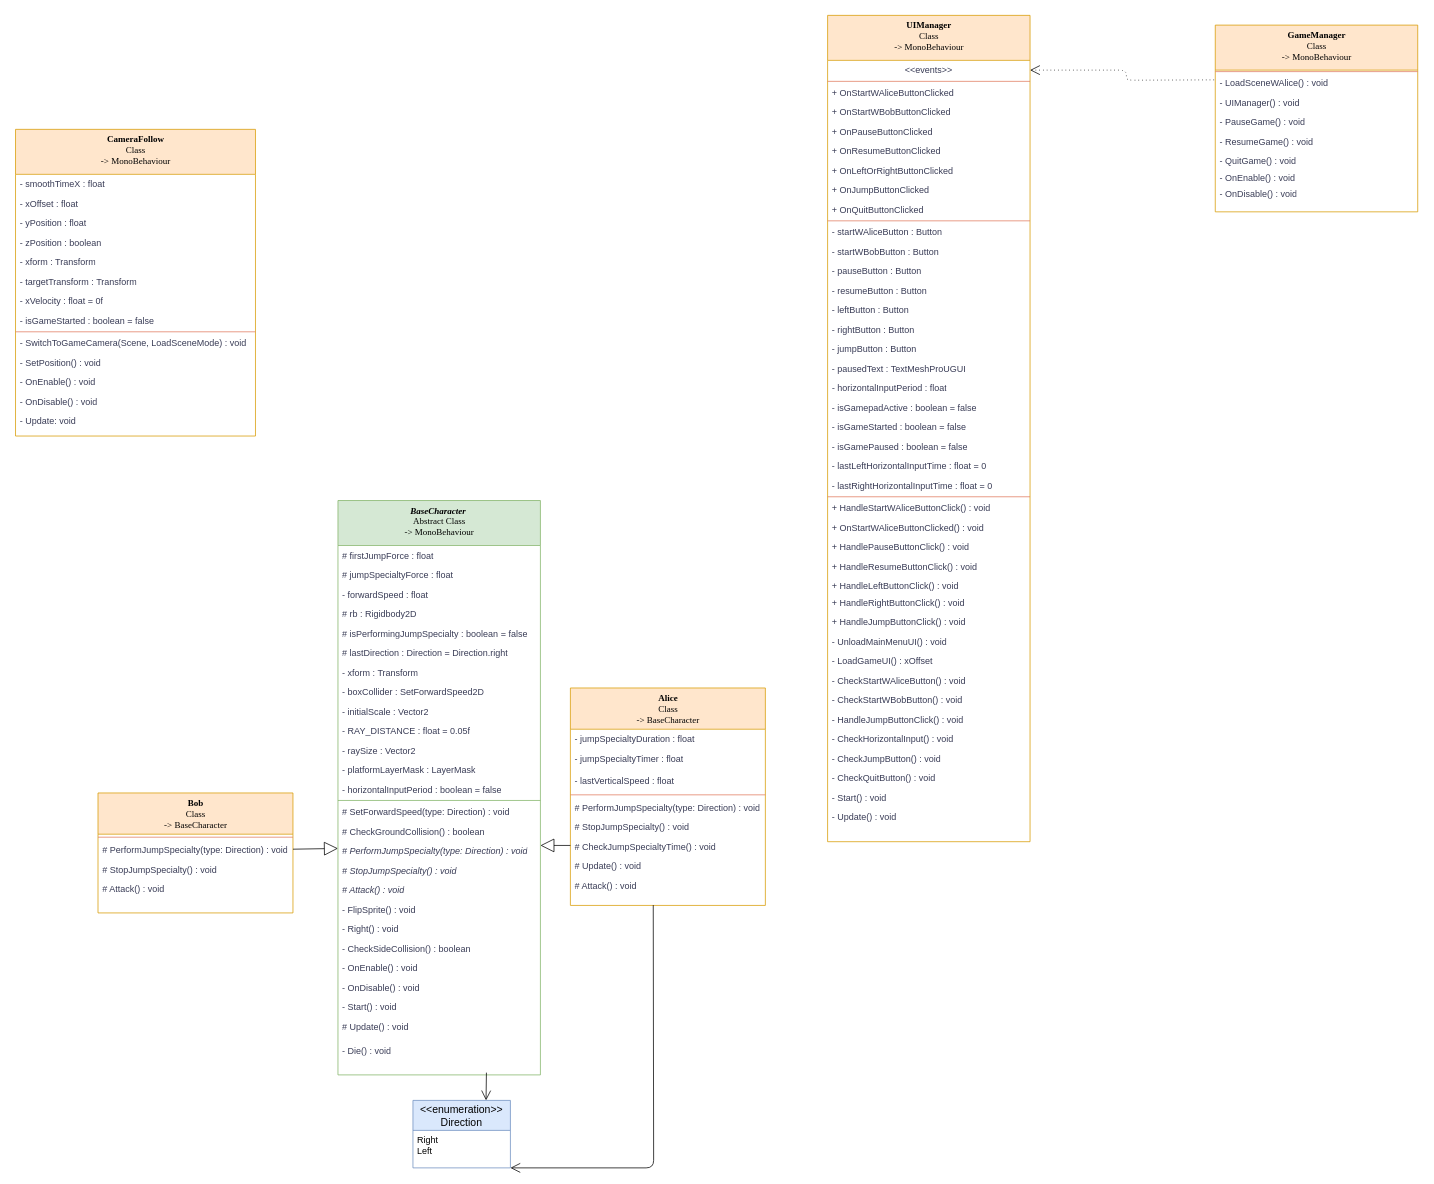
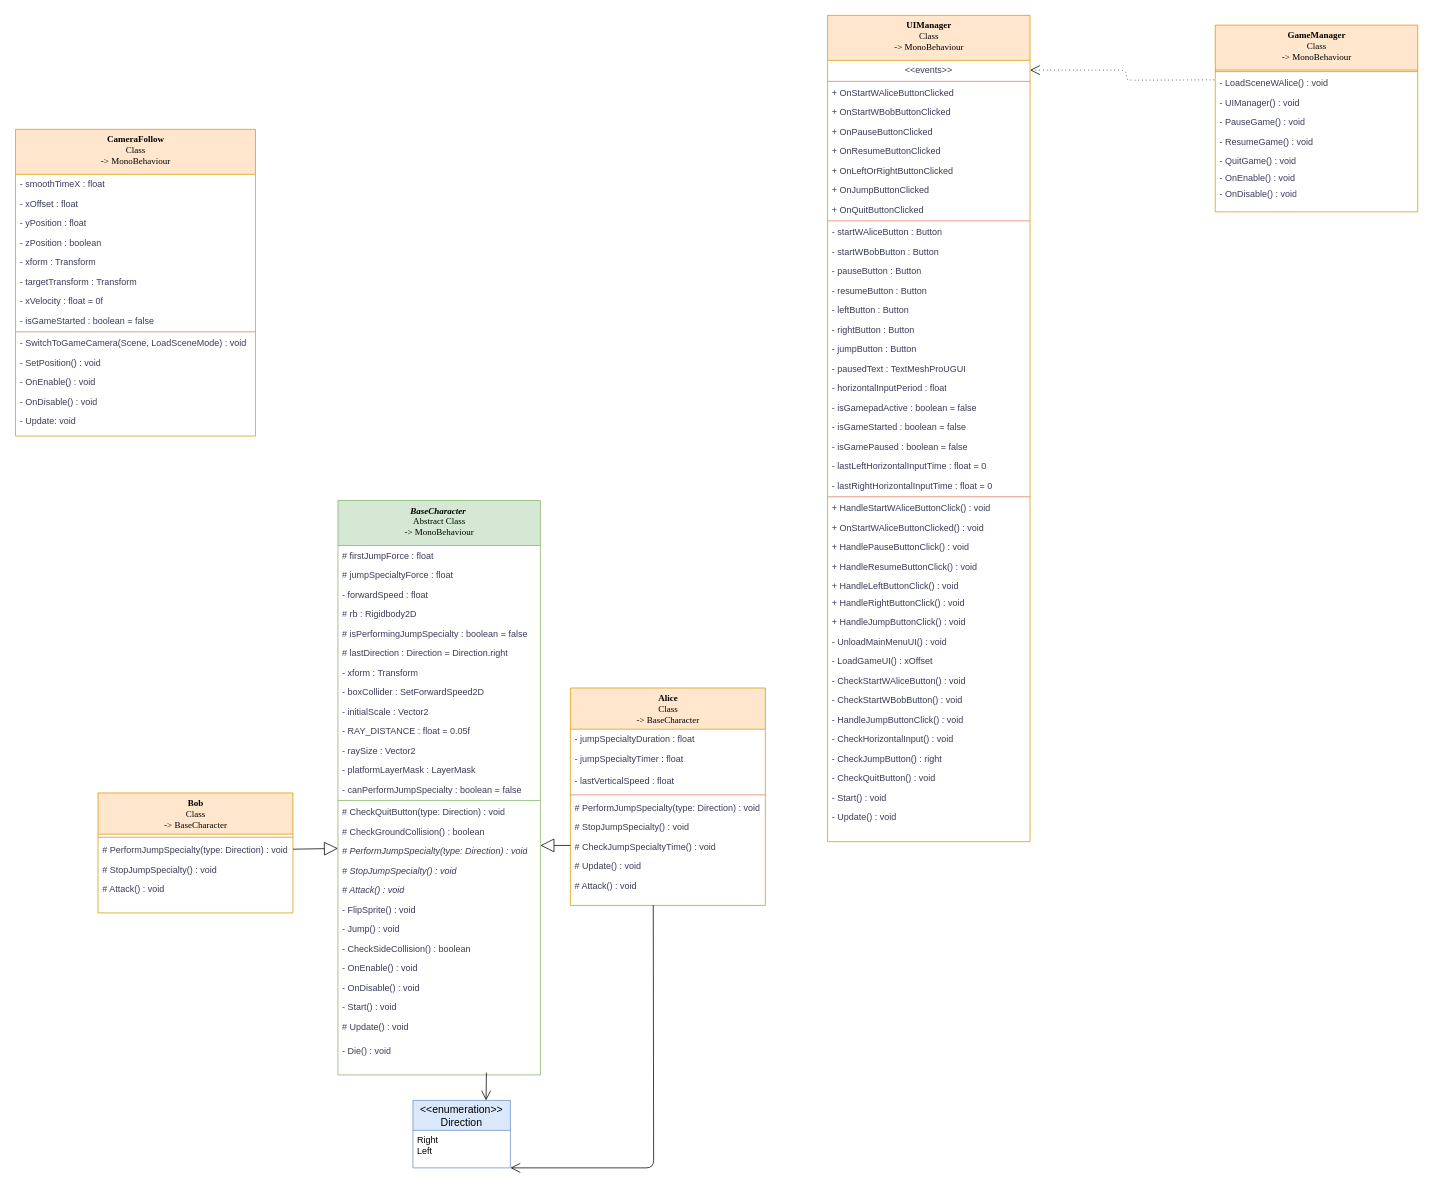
node "- CheckJumpButton() : void": label "- CheckJumpButton() : void" -> "- CheckJumpButton() : right"
node "- horizontalInputPeriod : boolean = false": label "- horizontalInputPeriod : boolean = false" -> "- canPerformJumpSpecialty : boolean = false"
node "# SetForwardSpeed(type: Direction) : void": label "# SetForwardSpeed(type: Direction) : void" -> "# CheckQuitButton(type: Direction) : void"
node "- Right() : void": label "- Right() : void" -> "- Jump() : void"
